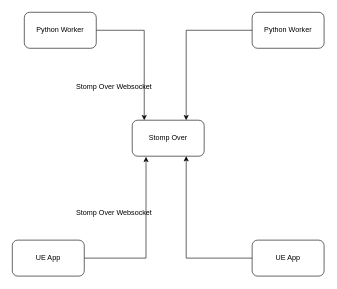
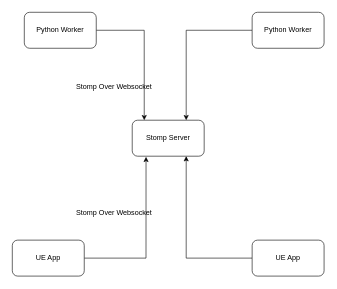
node "Stomp Over": label "Stomp Over" -> "Stomp Server"
